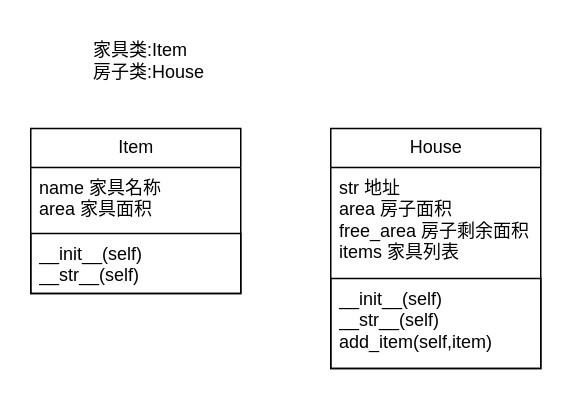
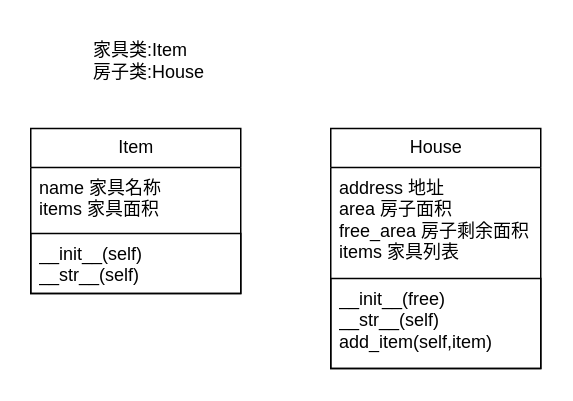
node "name 家具名称 area 家具面积": label "name 家具名称 area 家具面积" -> "name 家具名称 items 家具面积"
node "str 地址 area 房子面积 free_area 房子剩余面积 items 家具列表": label "str 地址 area 房子面积 free_area 房子剩余面积 items 家具列表" -> "address 地址 area 房子面积 free_area 房子剩余面积 items 家具列表"
node "__init__(self) __str__(self) add_item(self,item)": label "__init__(self) __str__(self) add_item(self,item)" -> "__init__(free) __str__(self) add_item(self,item)"
